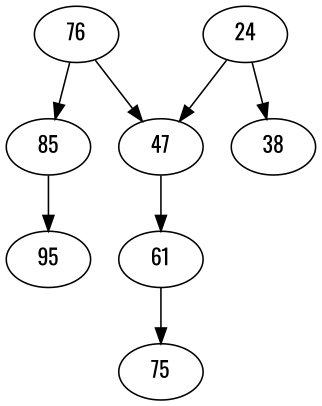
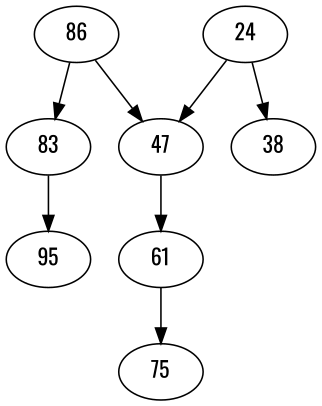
node "76": label "76" -> "86"
node "85": label "85" -> "83"
